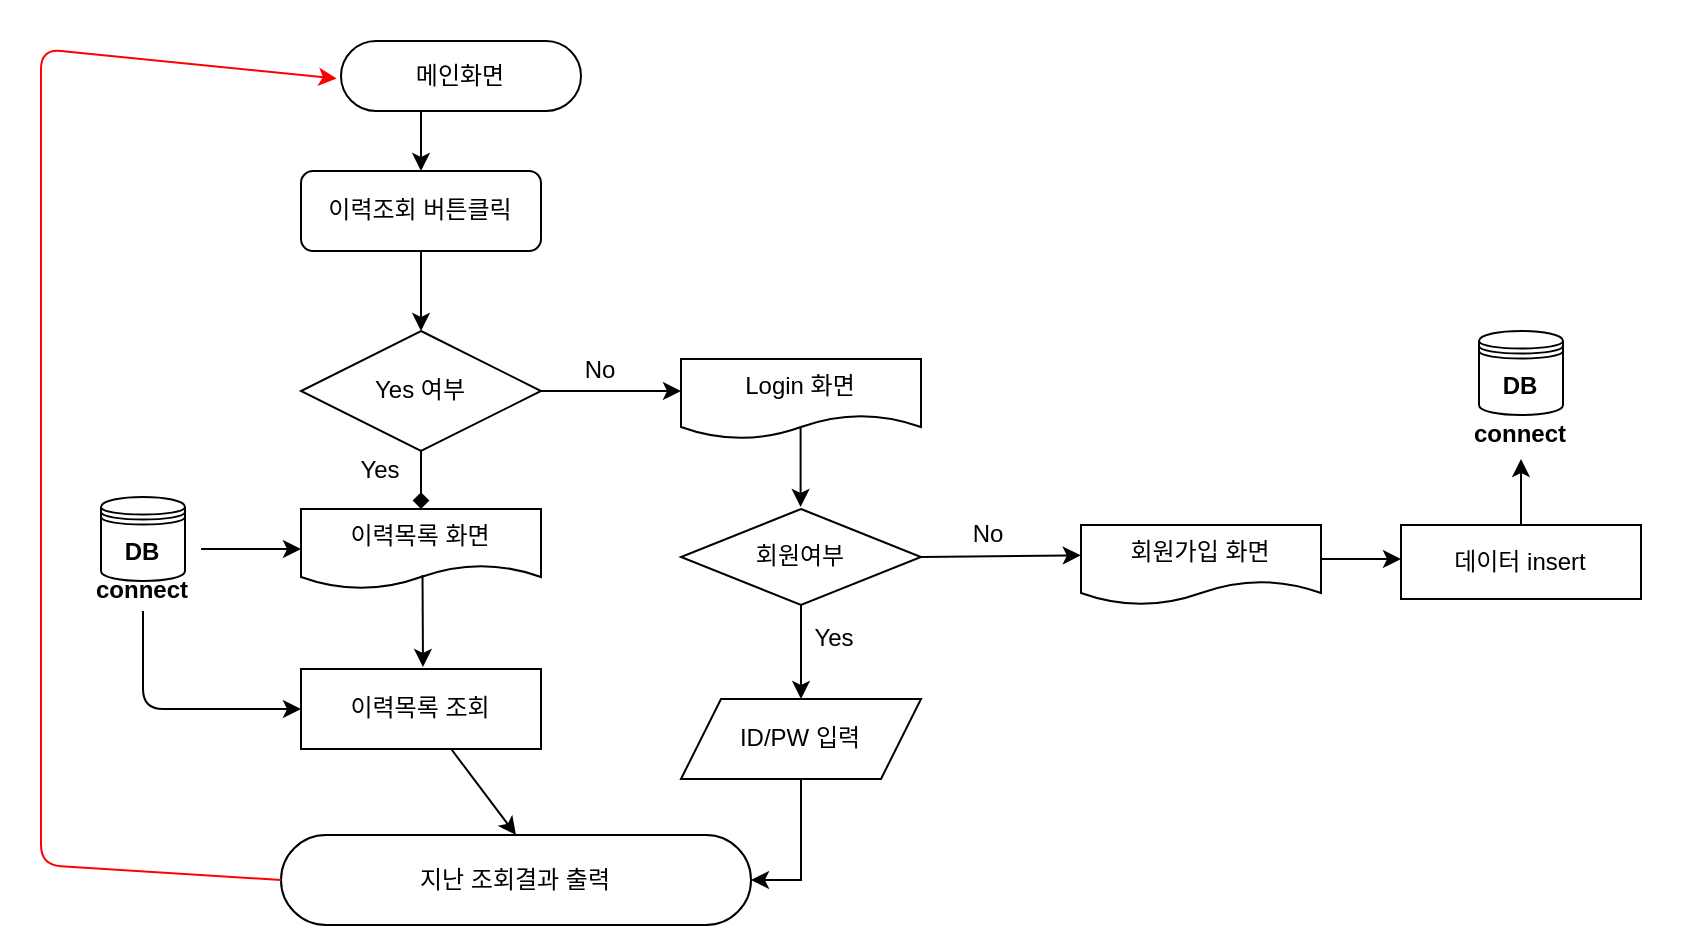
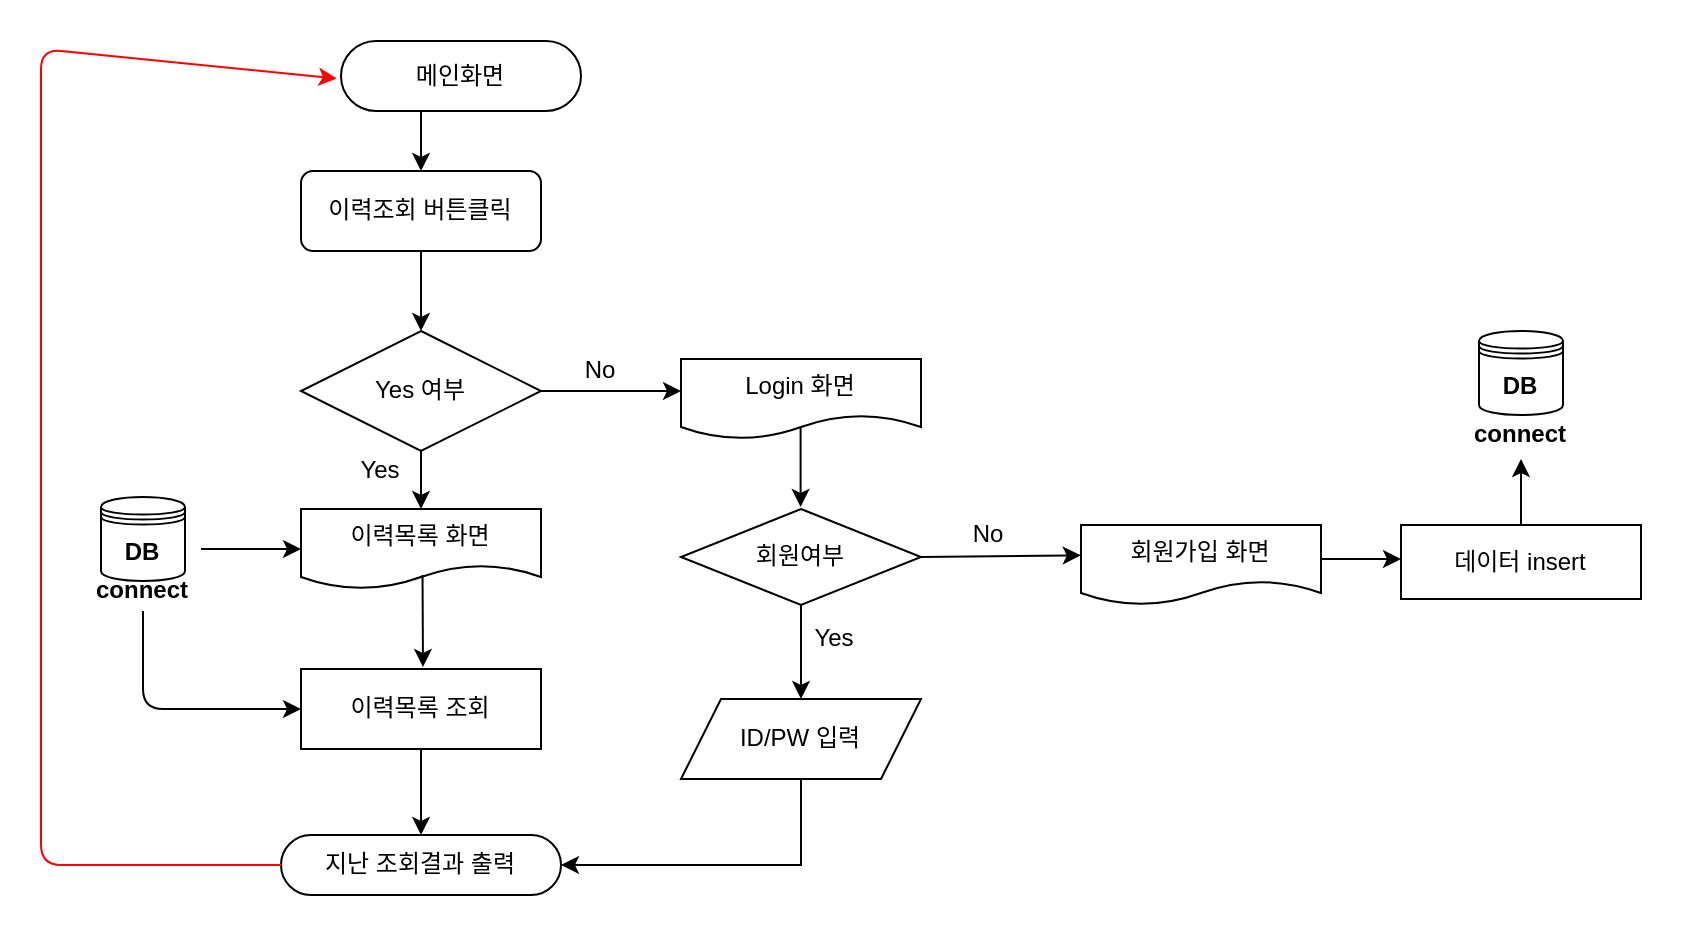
edge "Yes 여부" -> "이력목록 화면": arrowhead diamond -> classic
node "지난 조회결과 출력": size 470x90 -> 280x60
